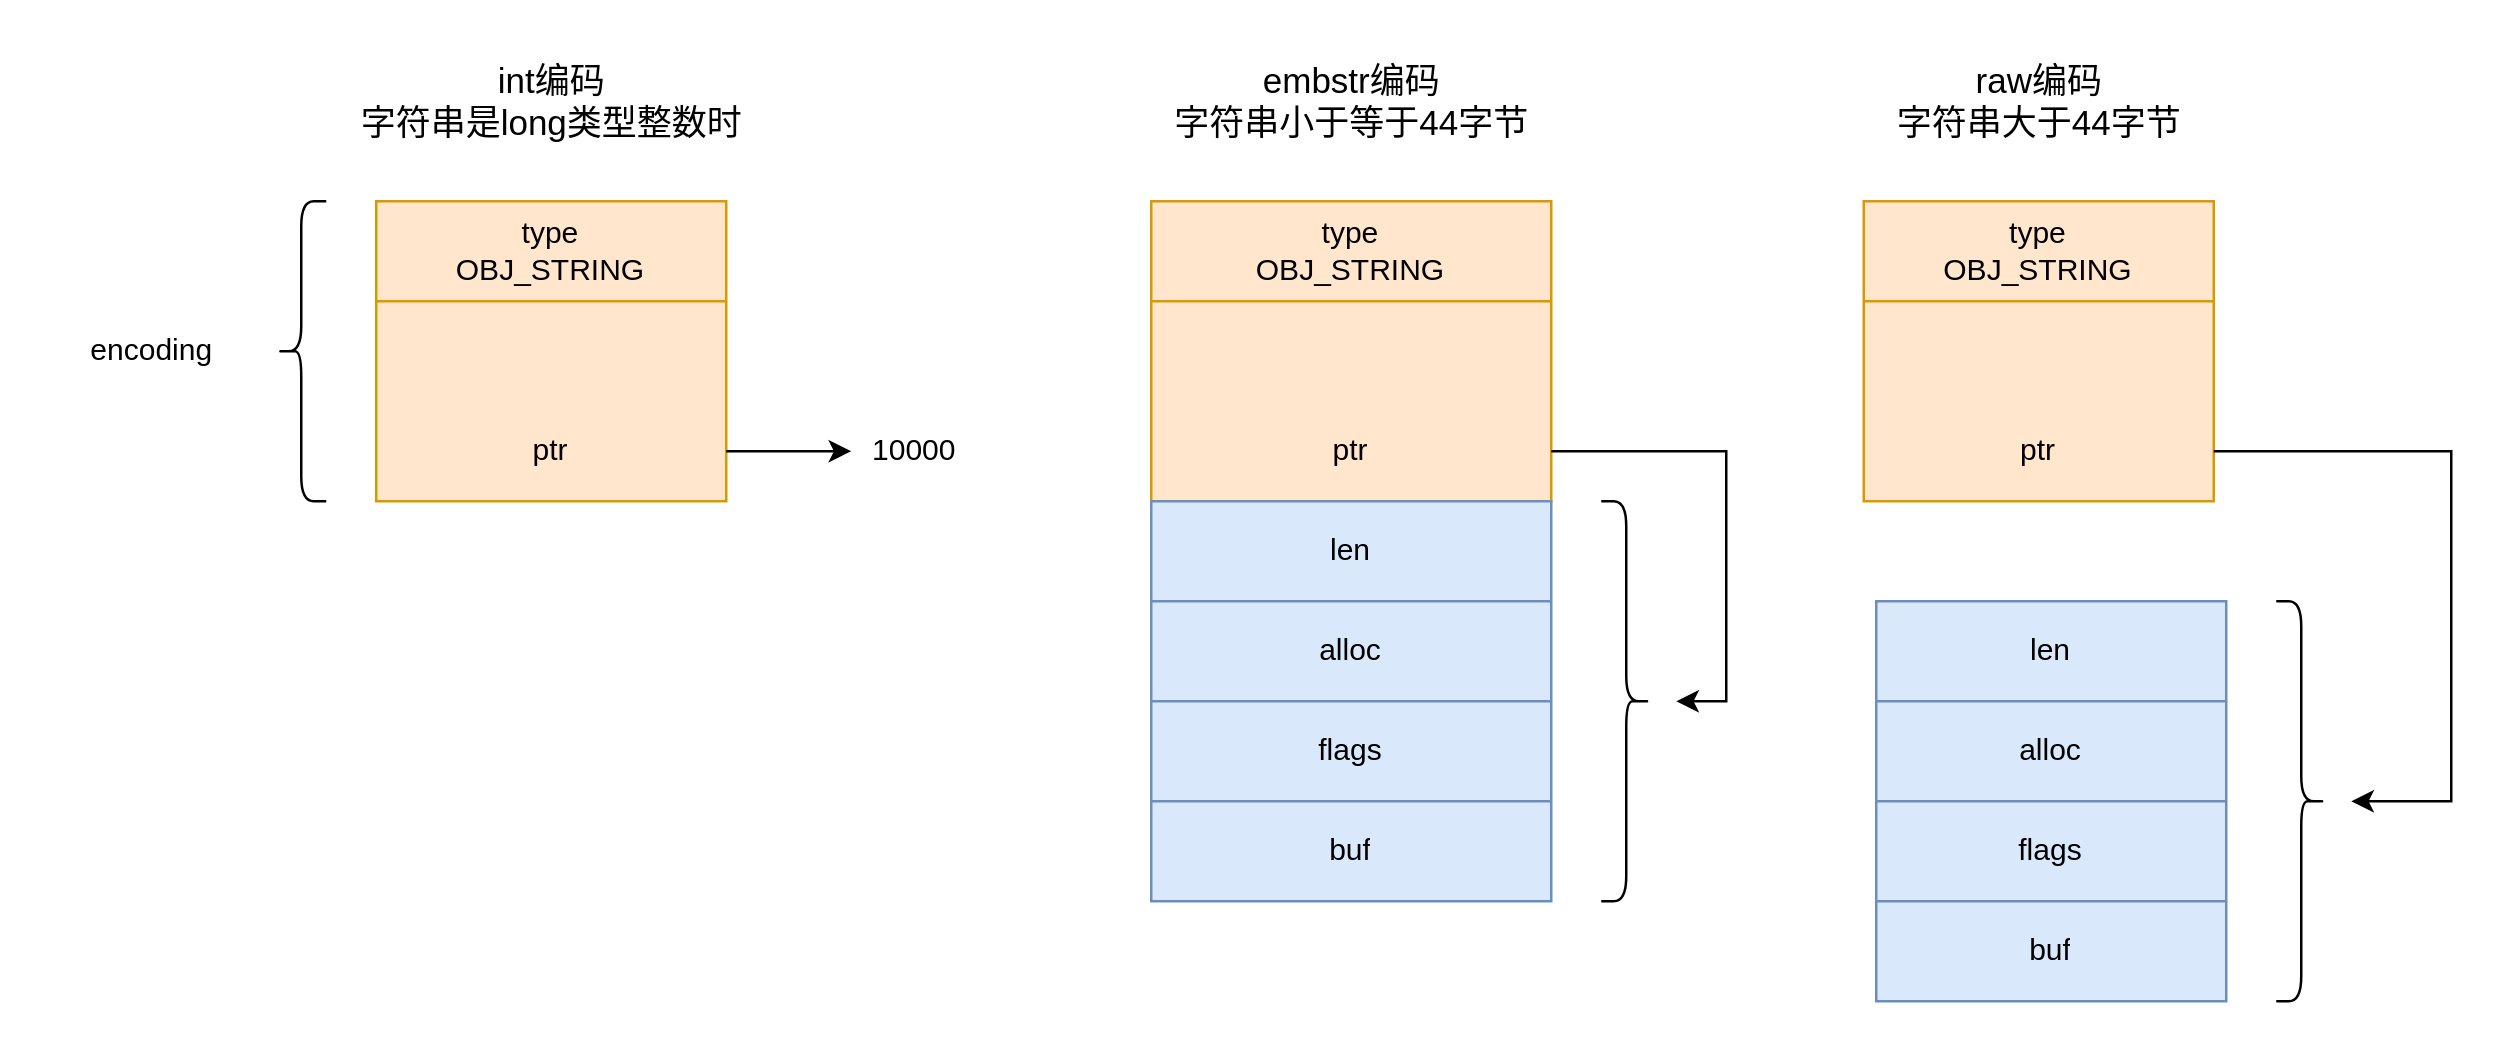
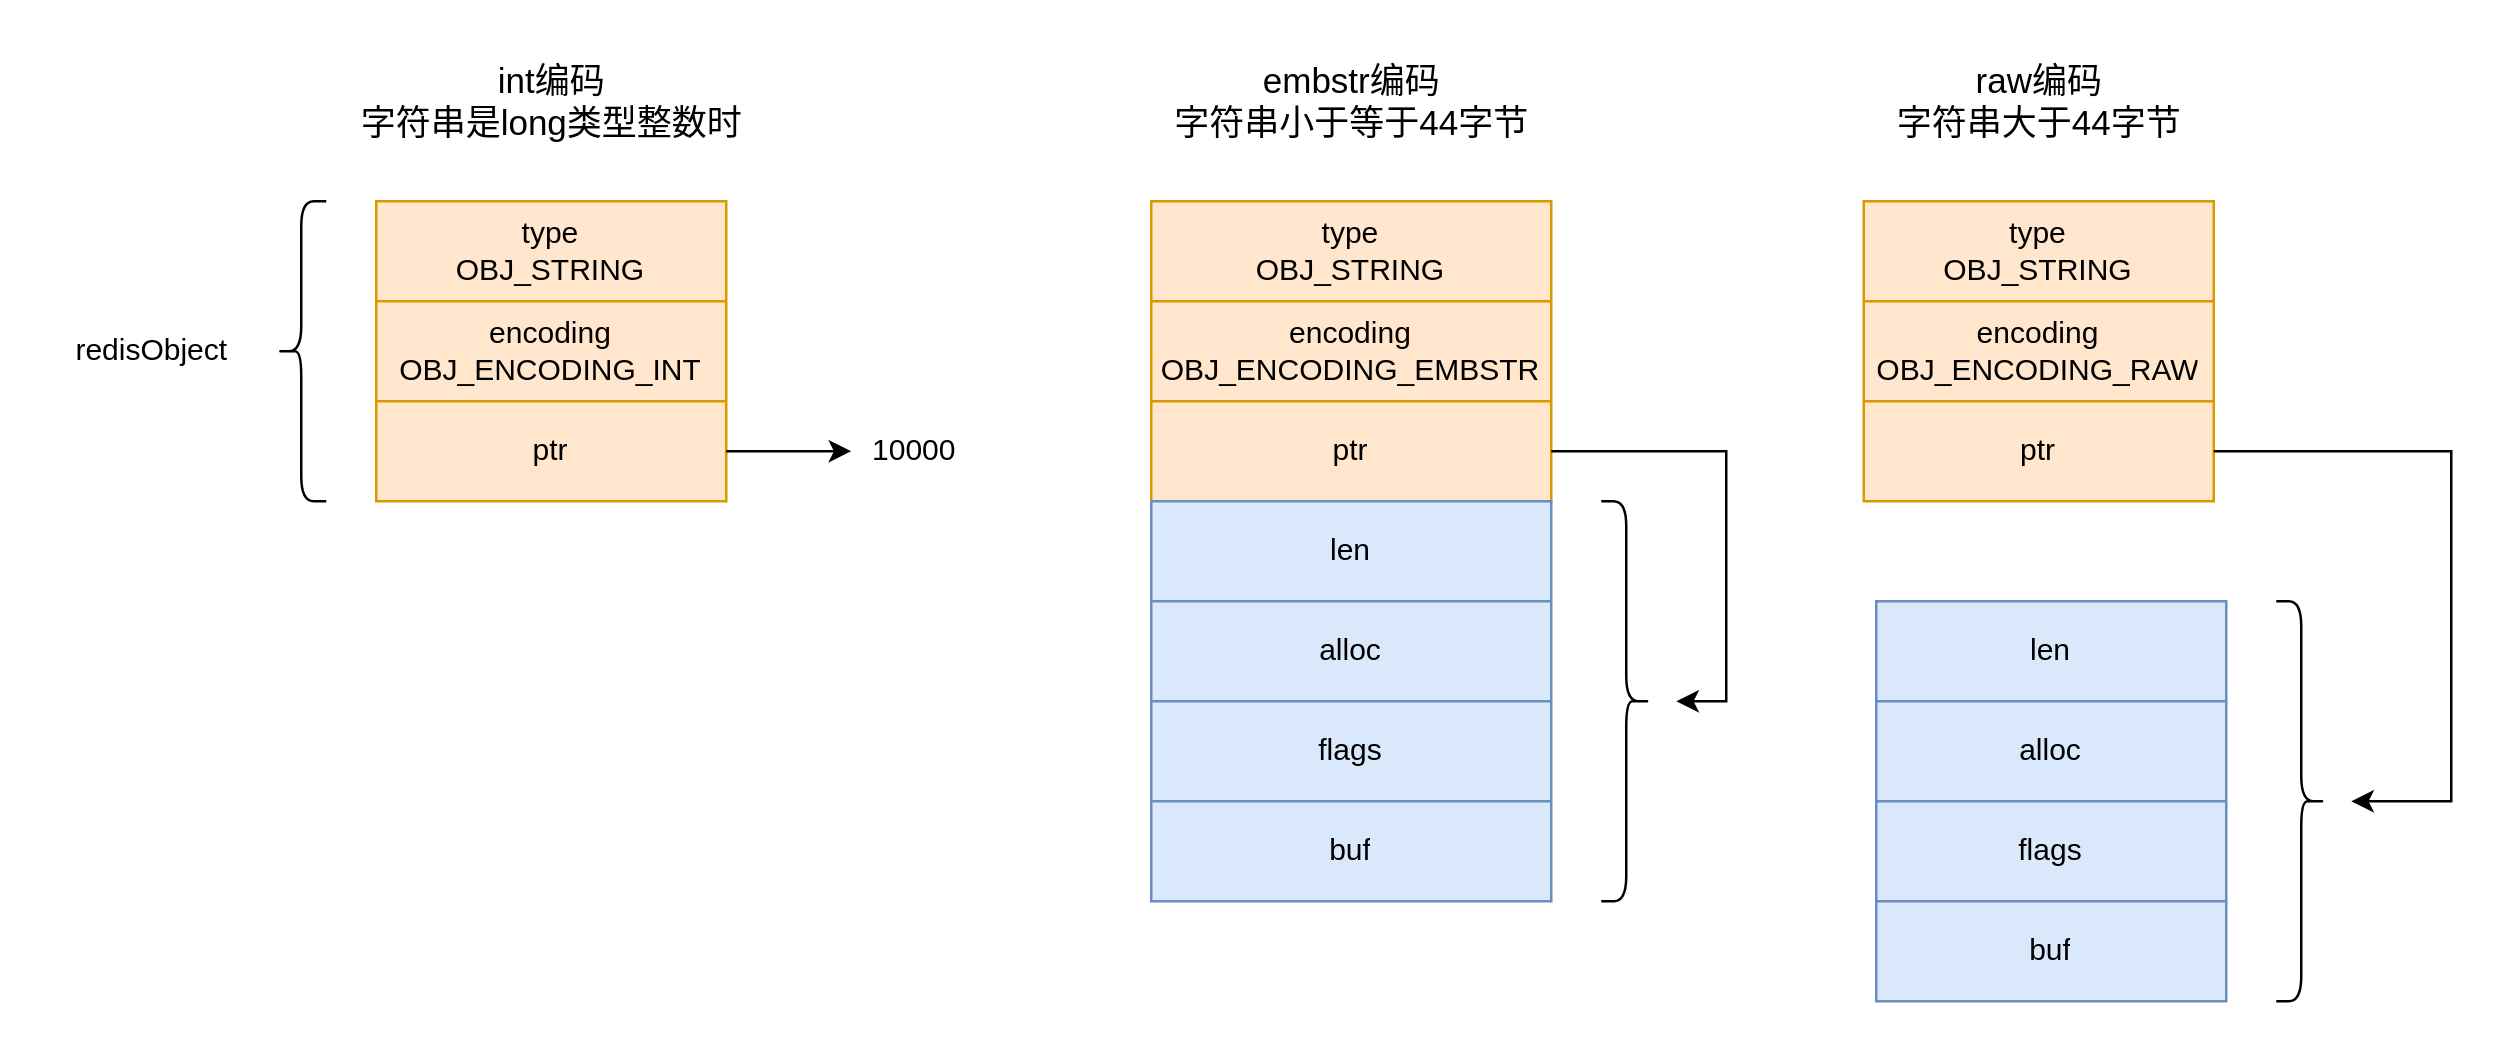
node "encoding": label "encoding" -> "redisObject"
node "encoding OBJ_ENCODING_INT": added
node "encoding OBJ_ENCODING_EMBSTR": added
node "encoding OBJ_ENCODING_RAW": added
